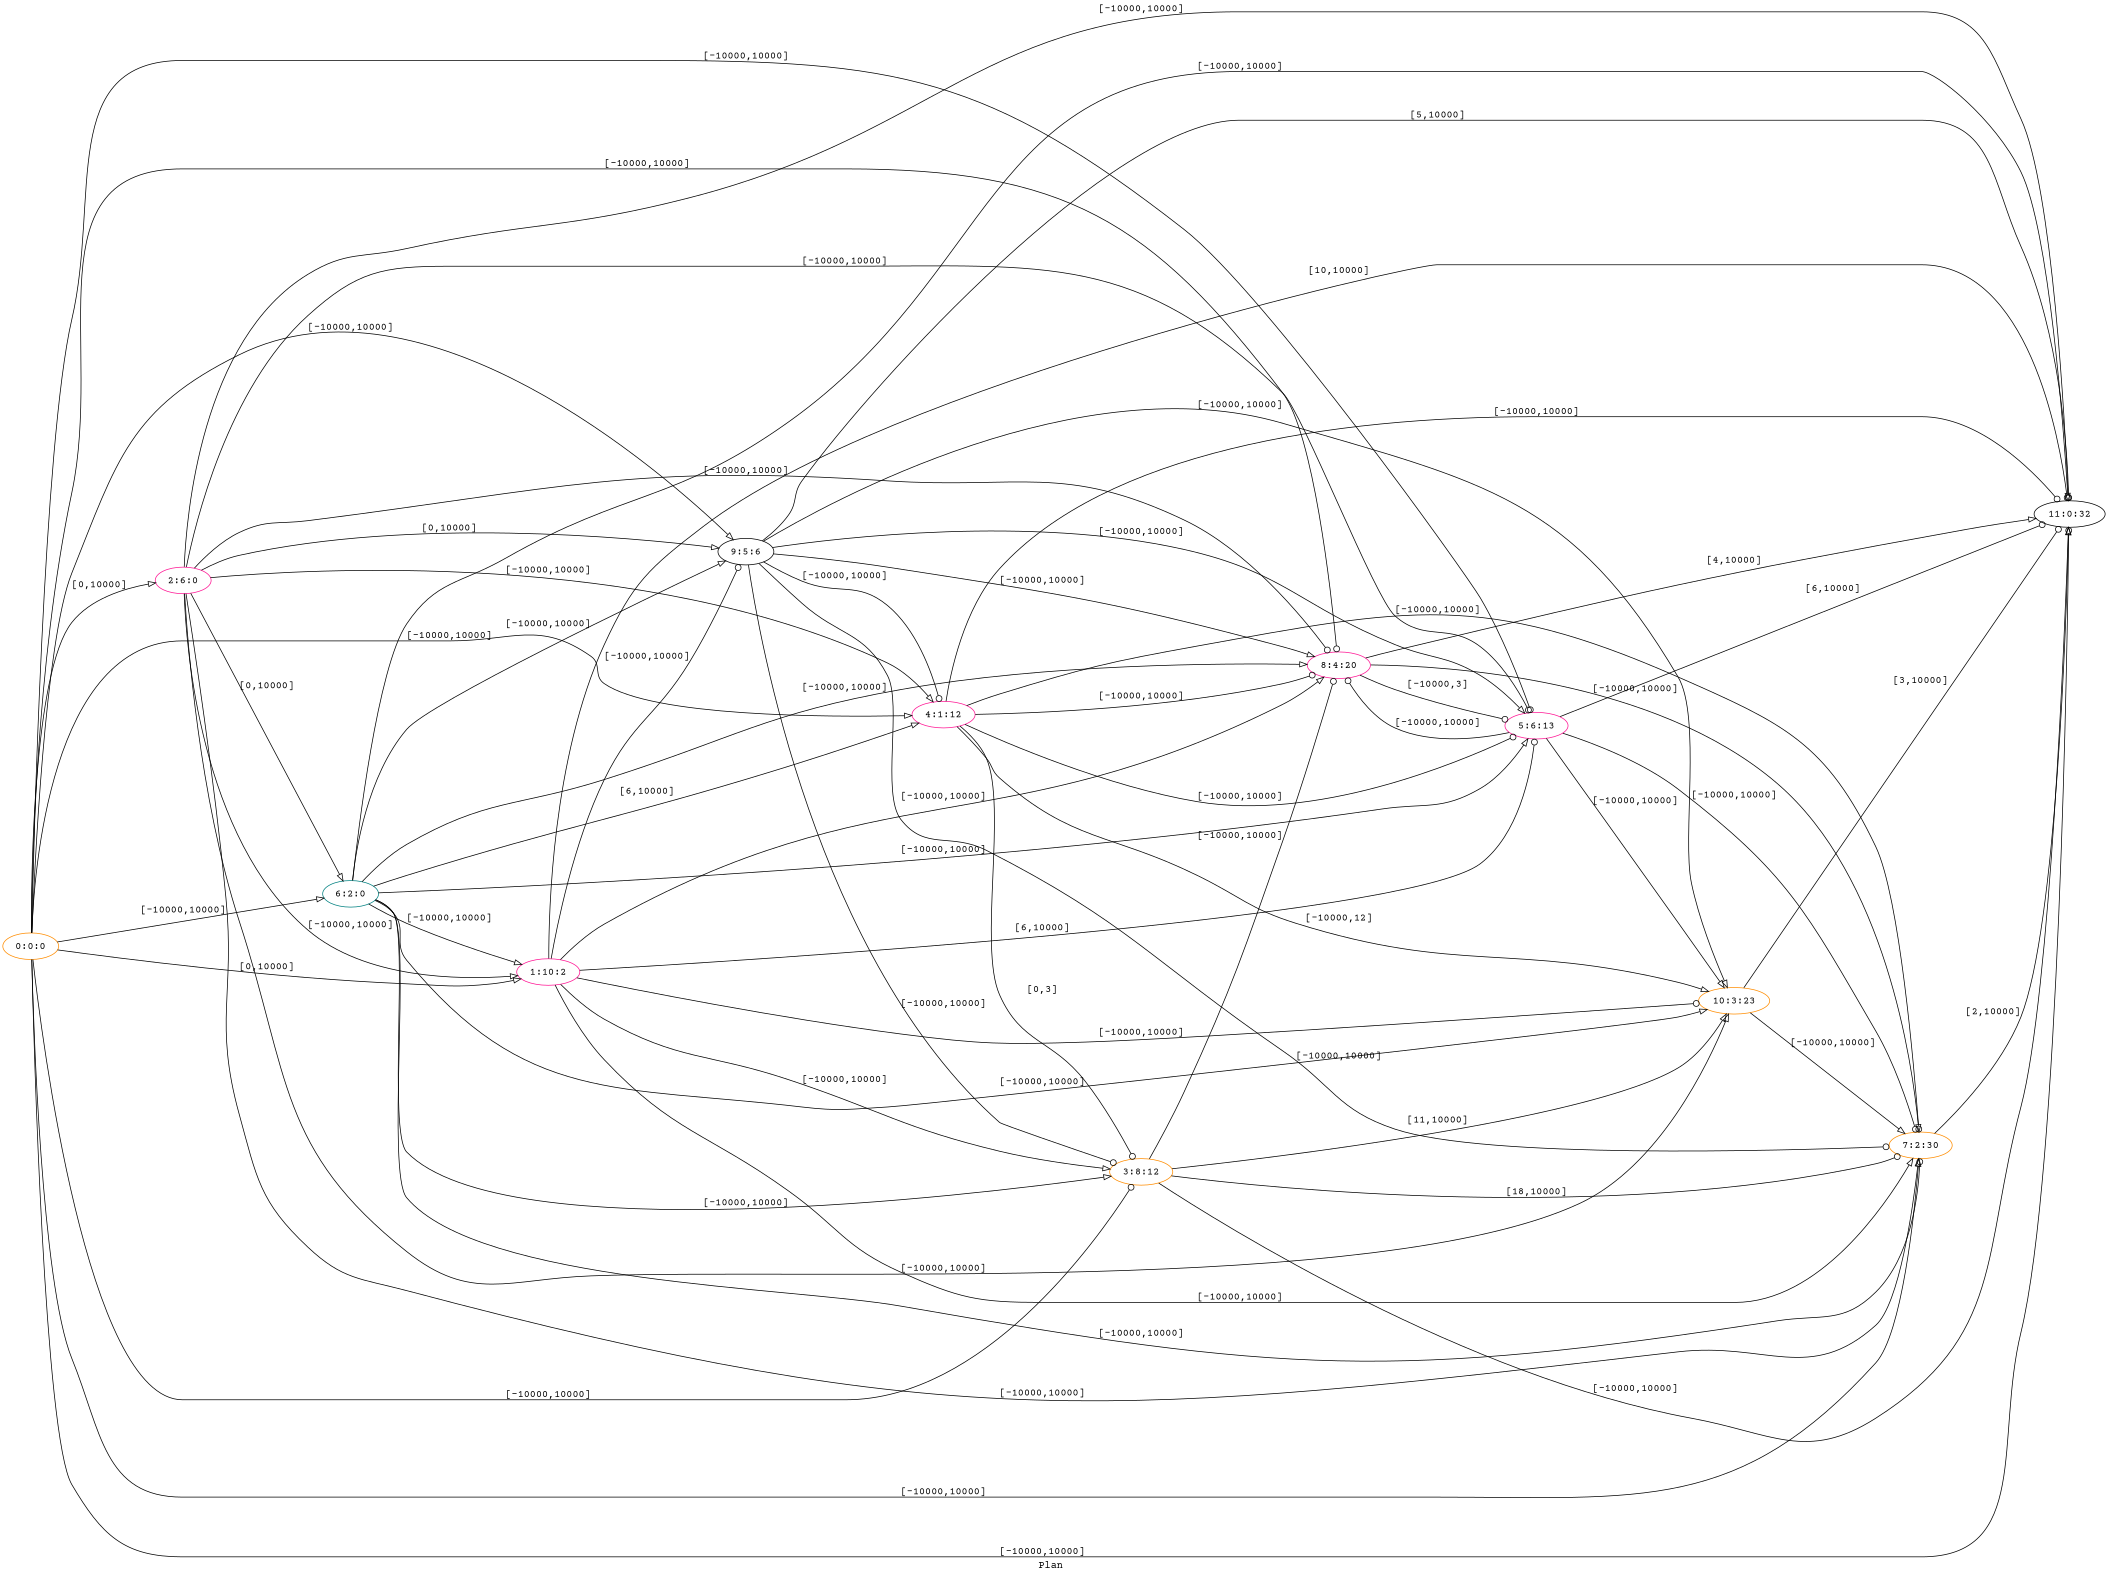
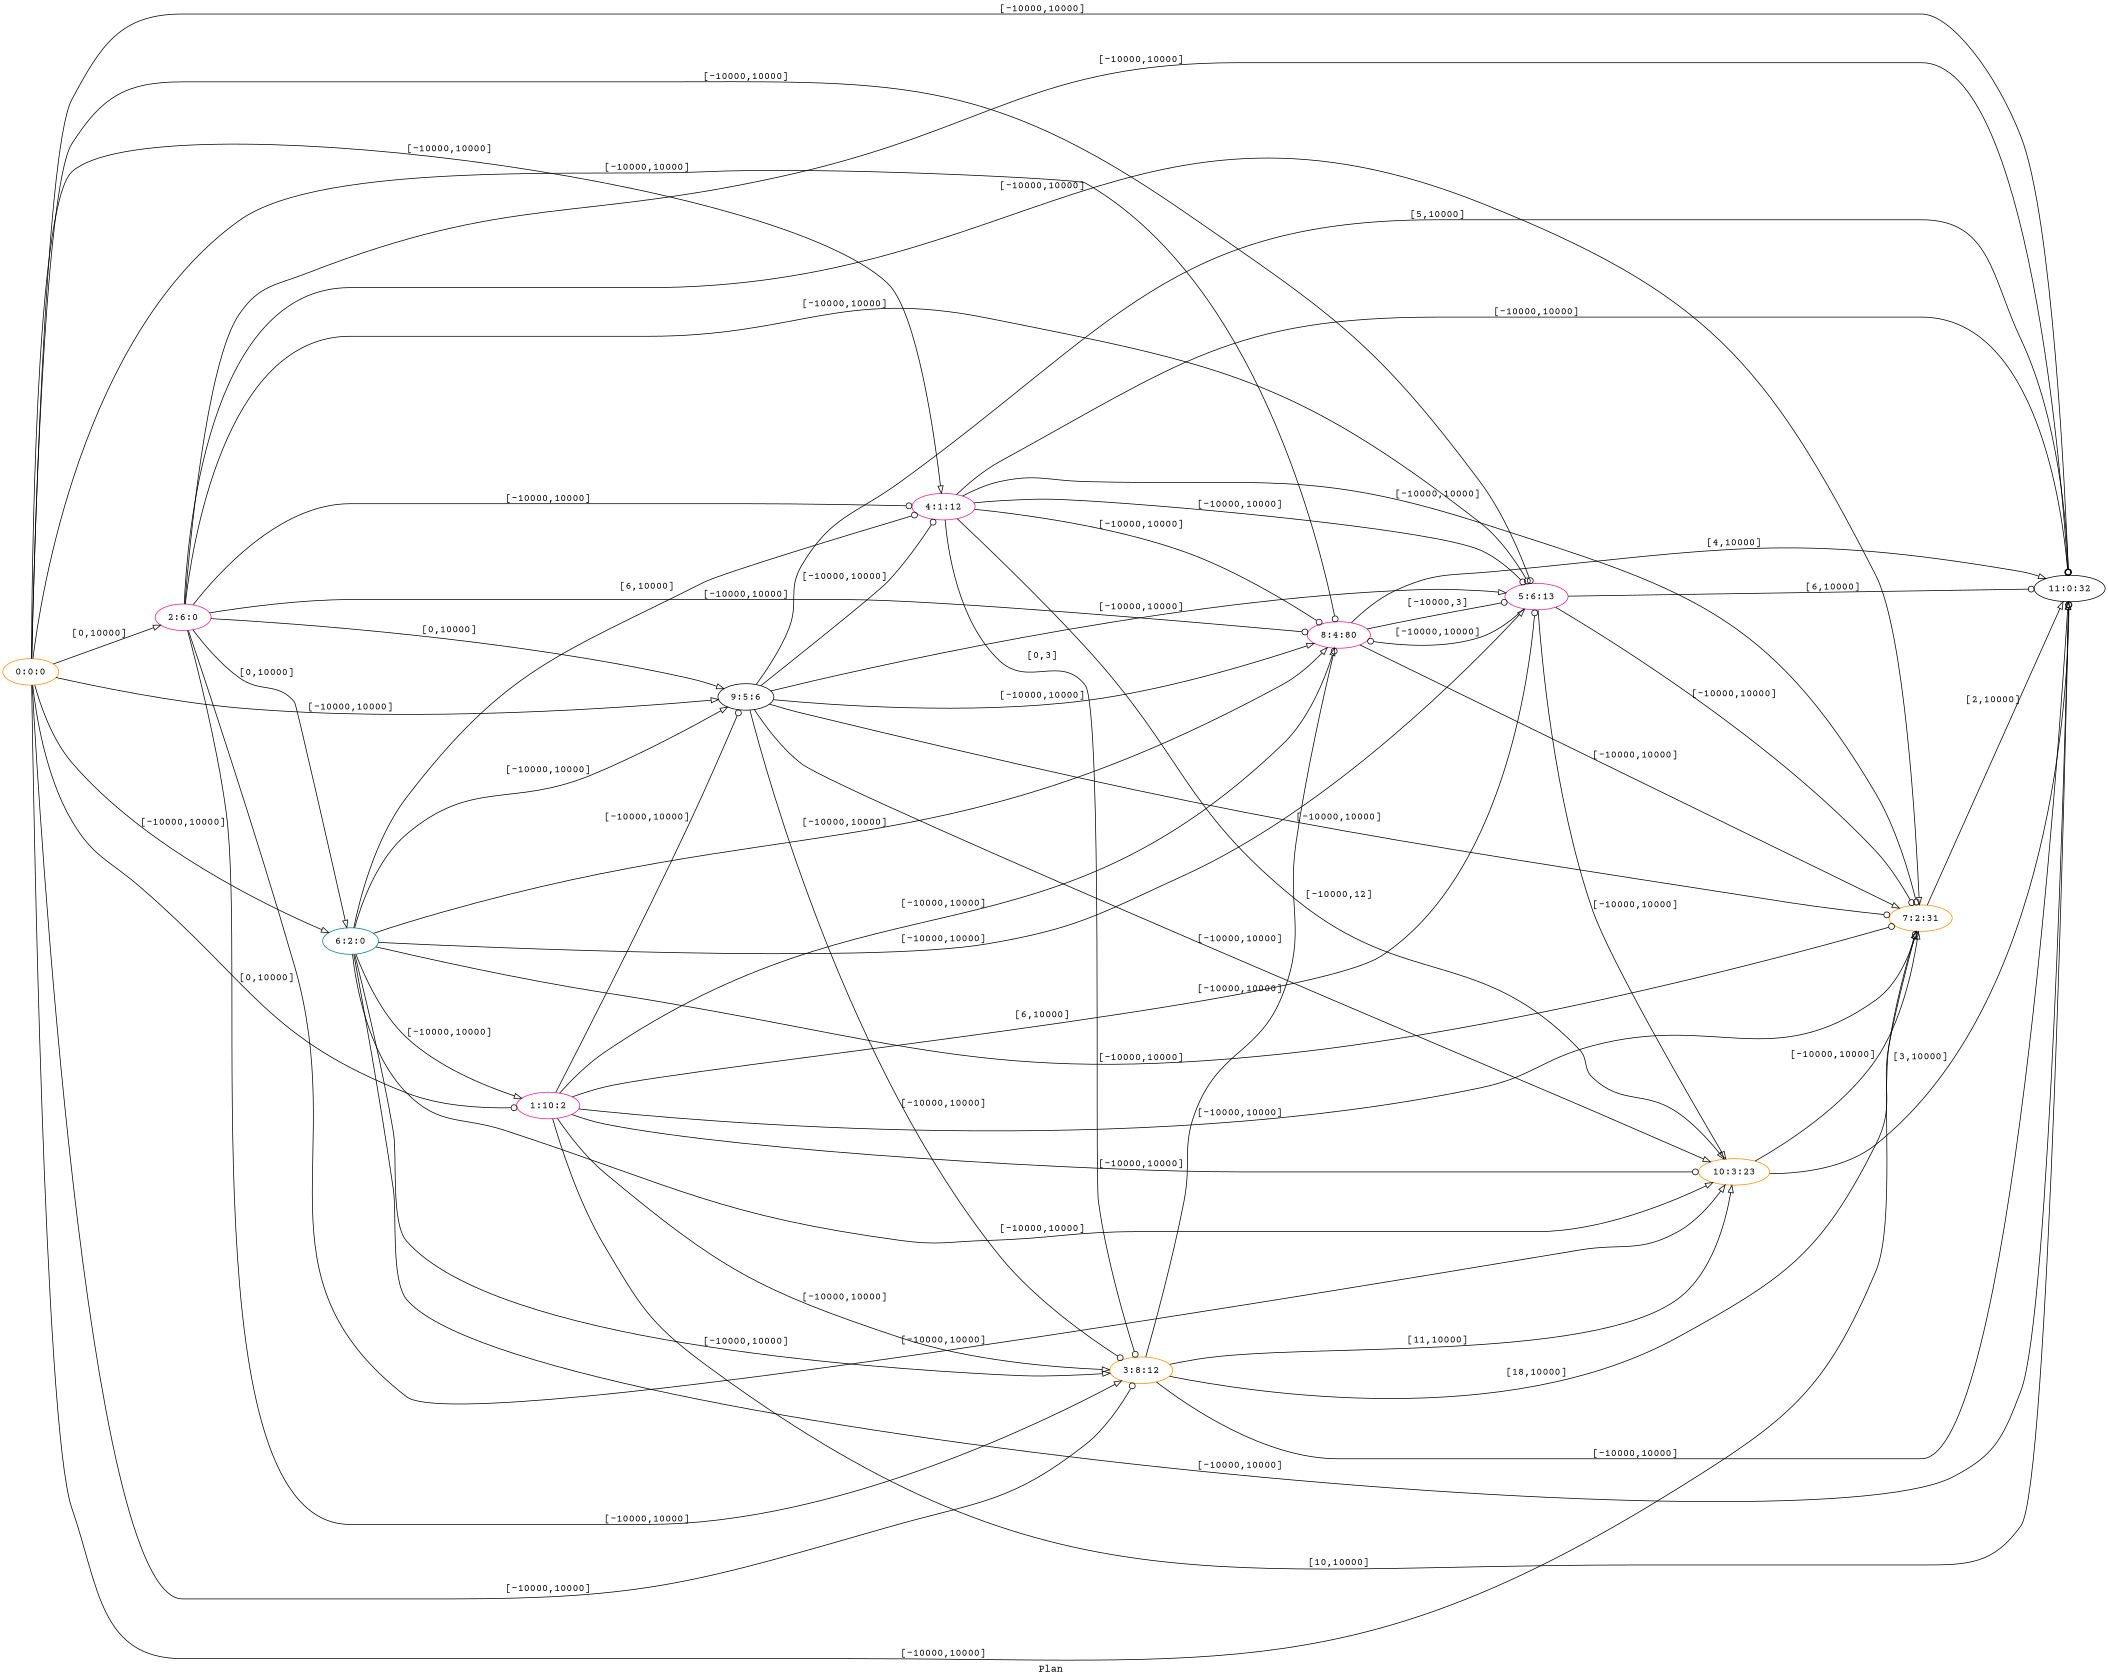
edge "2:6:0" -> "4:1:12": arrowhead onormal -> odot
node "8:4:20": label "8:4:20" -> "8:4:80"
edge "6:2:0" -> "4:1:12": arrowhead onormal -> odot
edge "2:6:0" -> "1:10:2": now "2:6:0" -> "3:8:12"
edge "0:0:0" -> "1:10:2": arrowhead onormal -> odot
node "7:2:30": label "7:2:30" -> "7:2:31"
